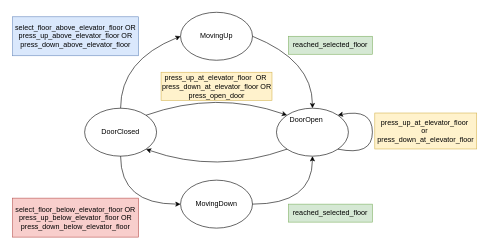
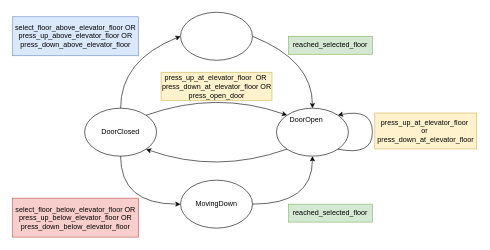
node "MovingUp": removed
